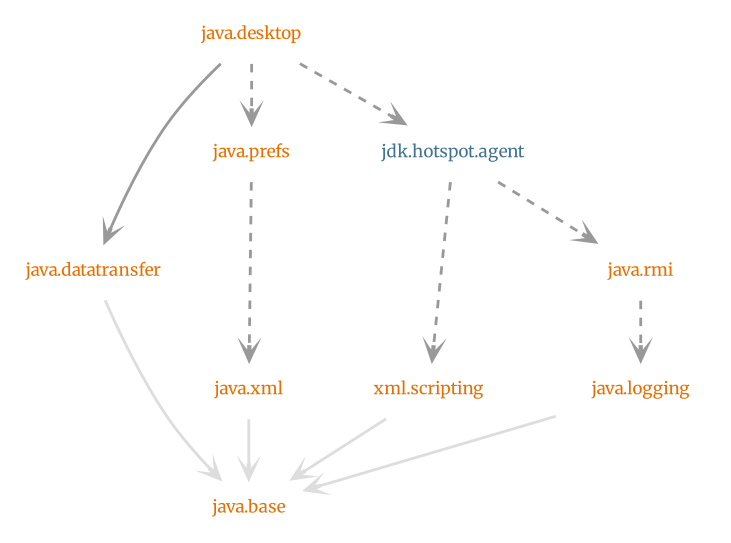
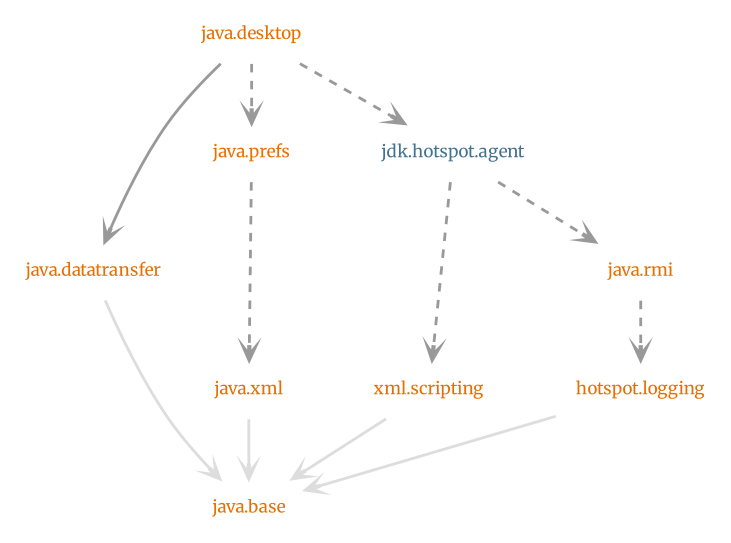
node "java.logging": label "java.logging" -> "hotspot.logging"
